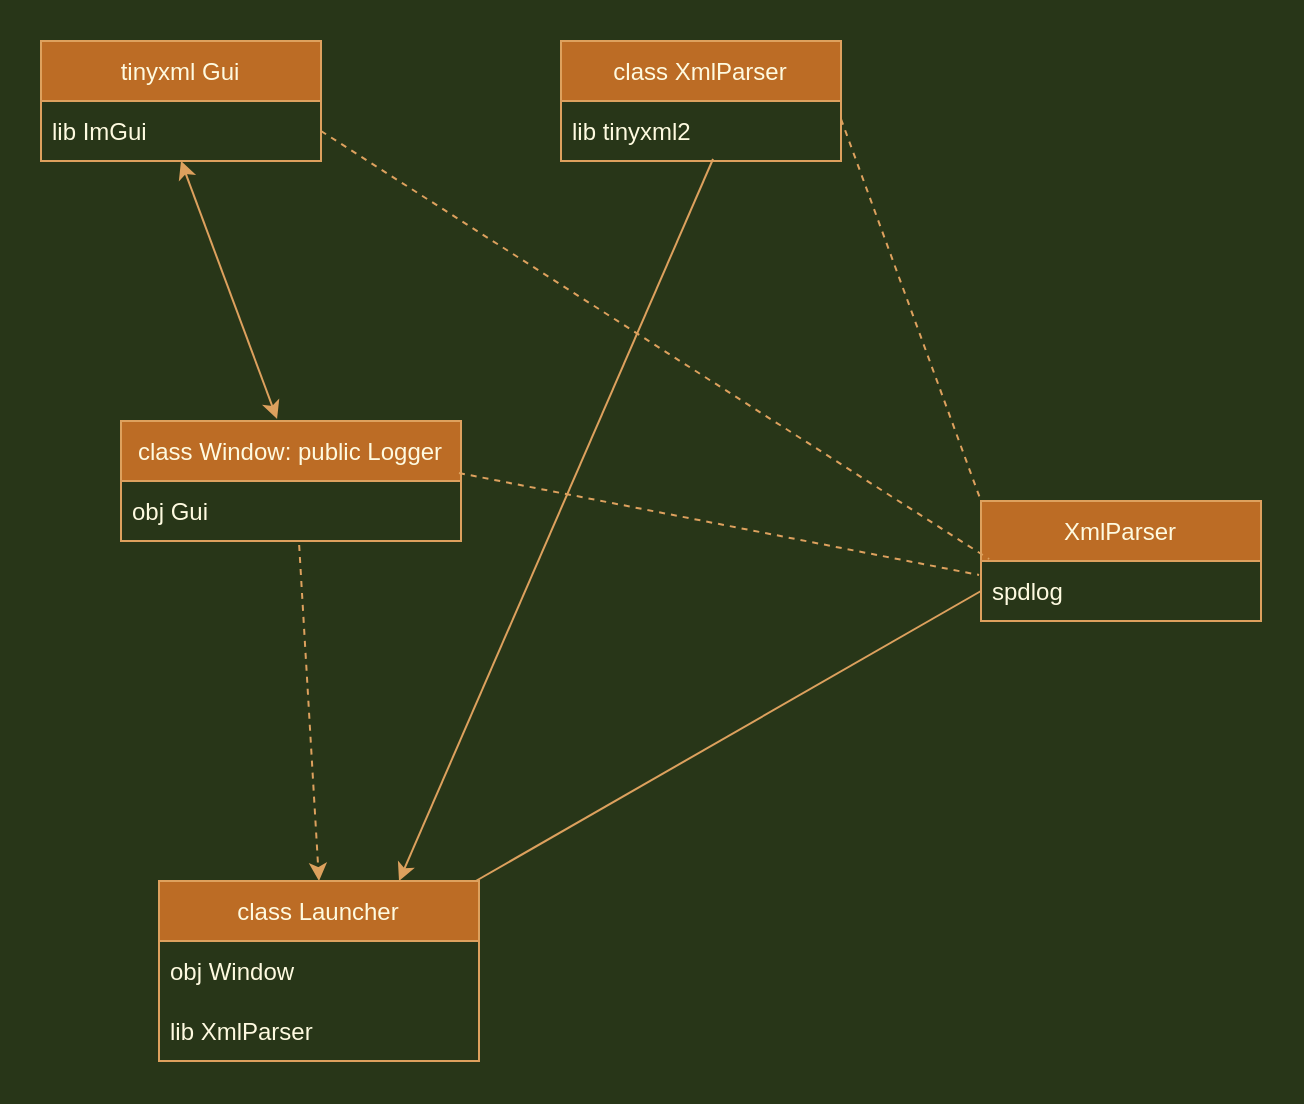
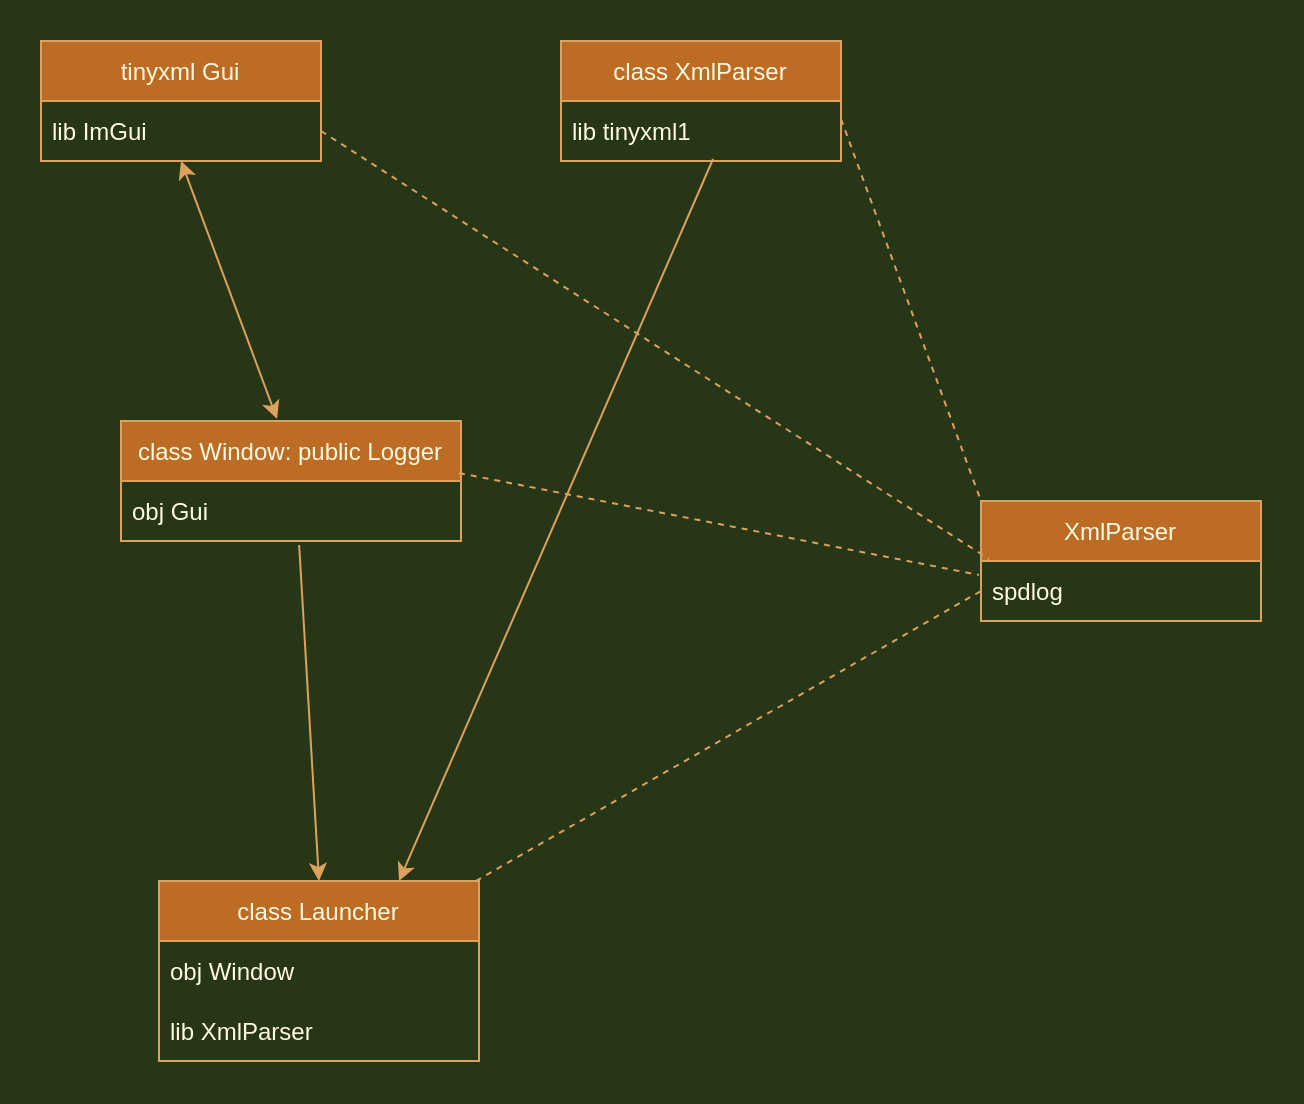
node "lib tinyxml2": label "lib tinyxml2" -> "lib tinyxml1"
edge "obj Gui" -> "class Launcher": style dashed -> solid
edge "spdlog" -- "class Launcher": style solid -> dashed
